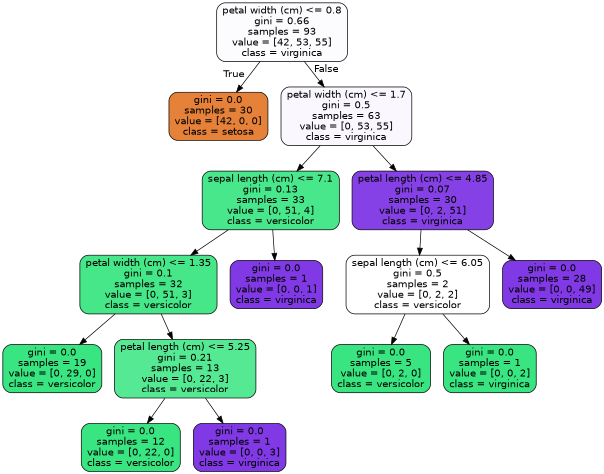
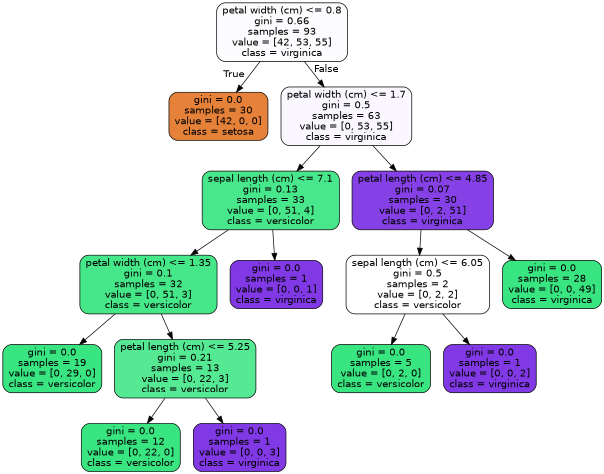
node "gini = 0.0 samples = 28 value = [0, 0, 49] class = virginica": fillcolor #8139e5 -> #39e581
node "gini = 0.0 samples = 1 value = [0, 0, 2] class = virginica": fillcolor #39e581 -> #8139e5
